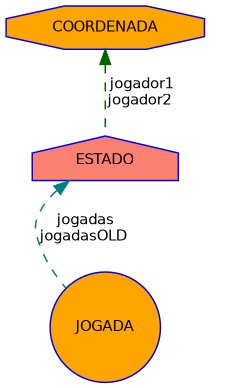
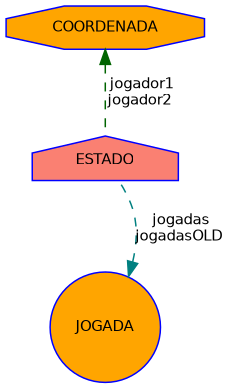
edge "JOGADA" -> "ESTADO": reversed
